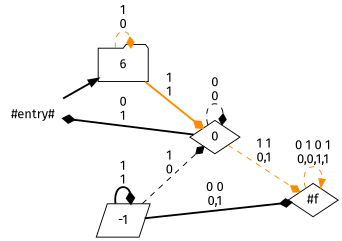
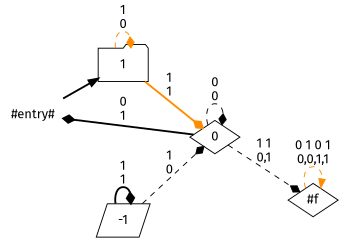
node "6": label "6" -> "1"
edge "0" -> "#f": color darkorange -> black
edge "-1" -> "#f": removed, label "0 0 0,1"
